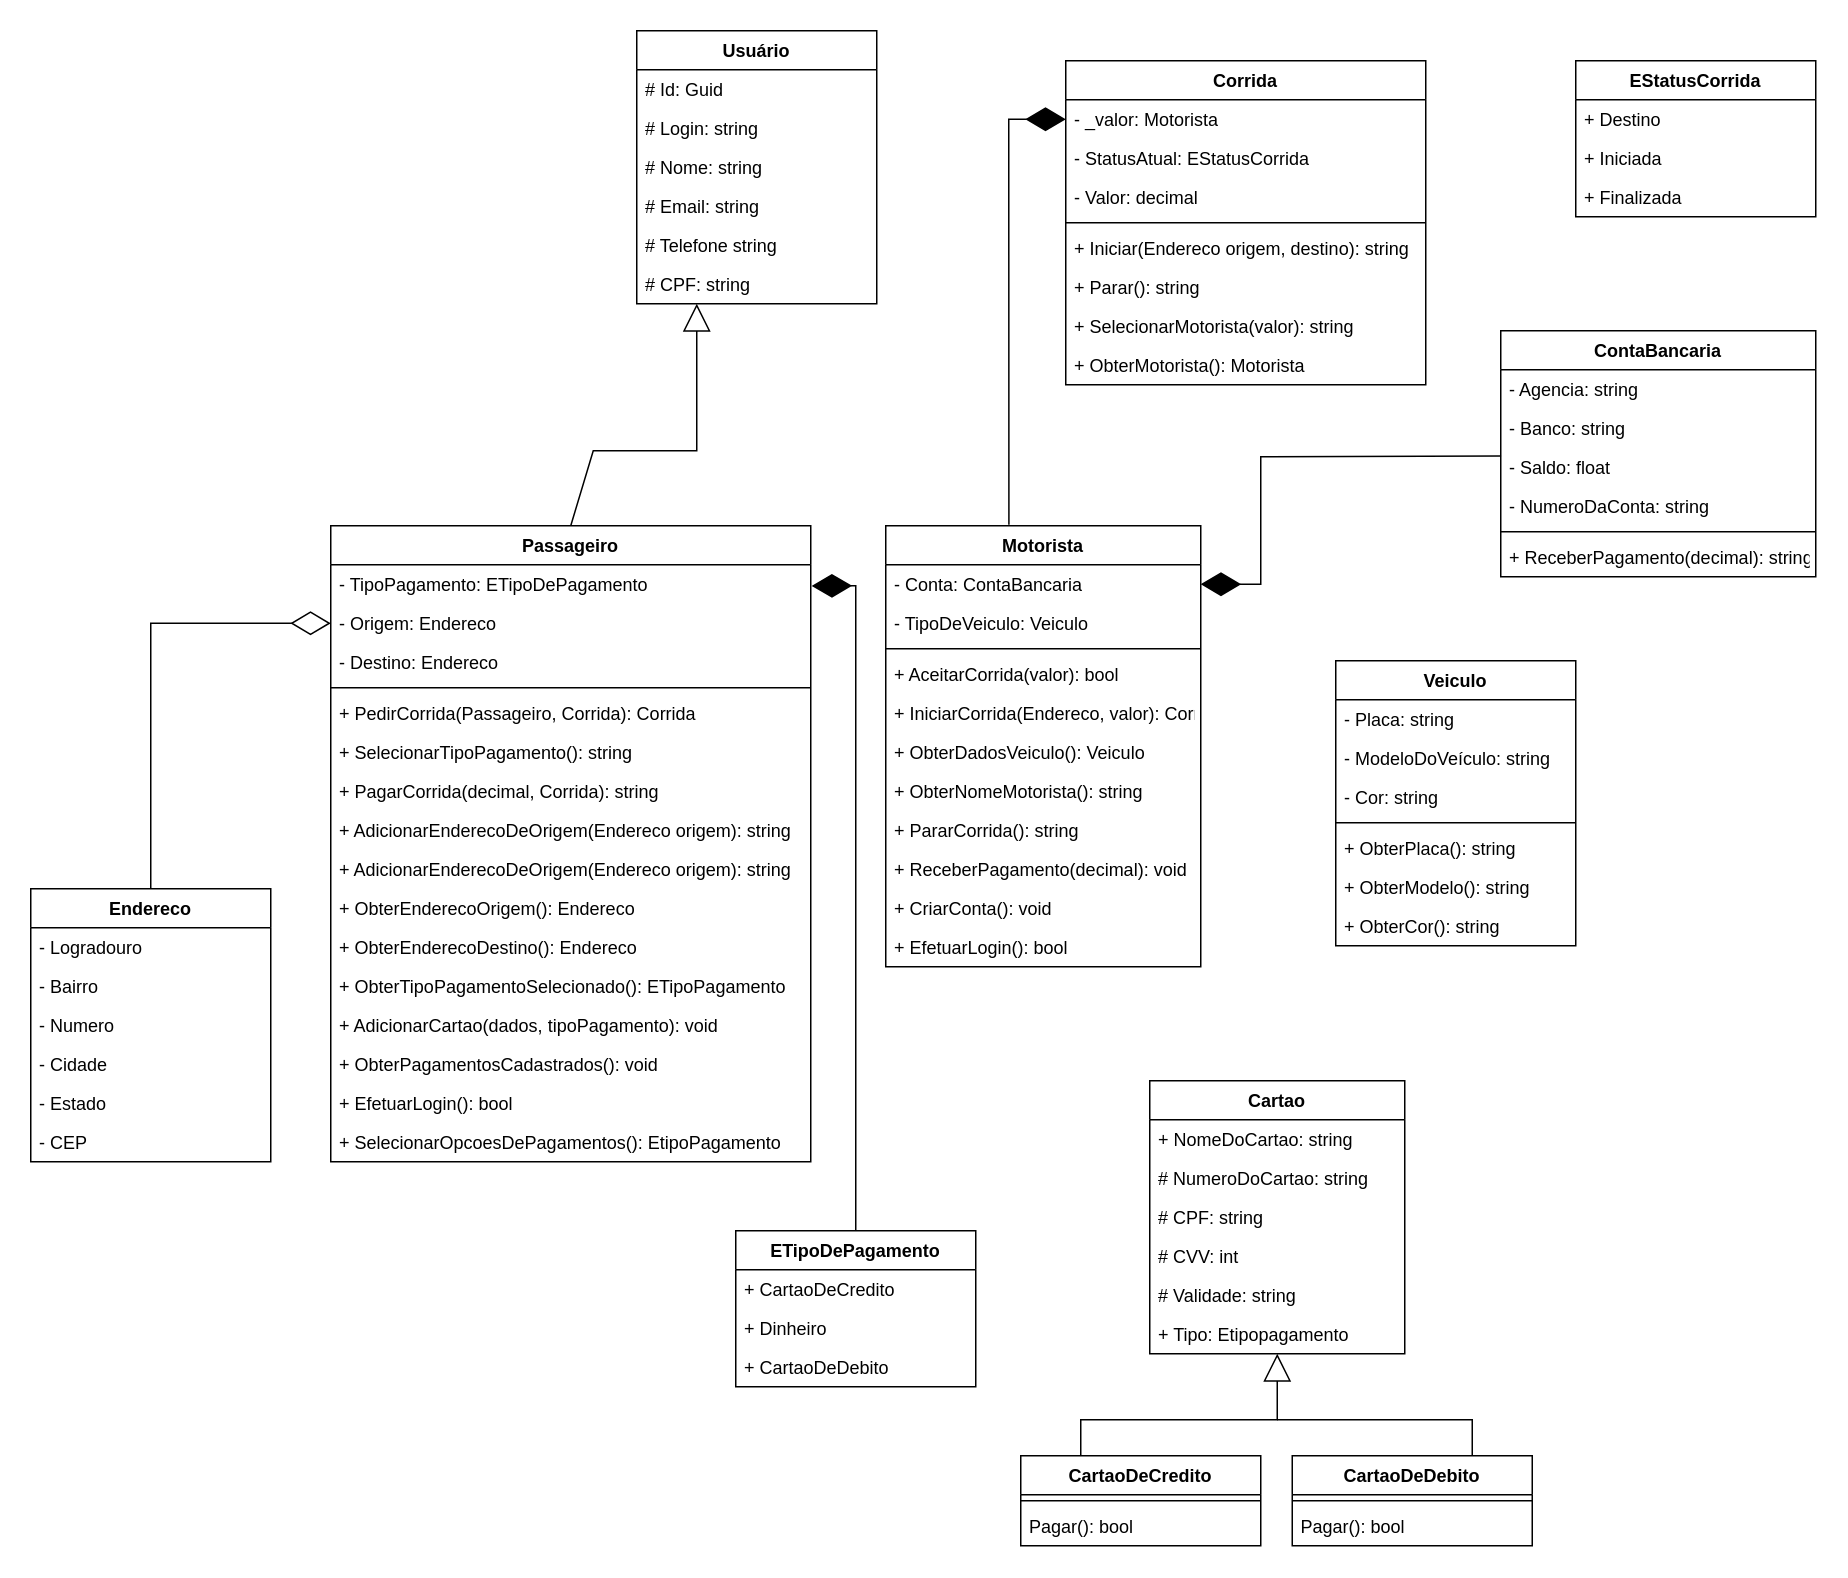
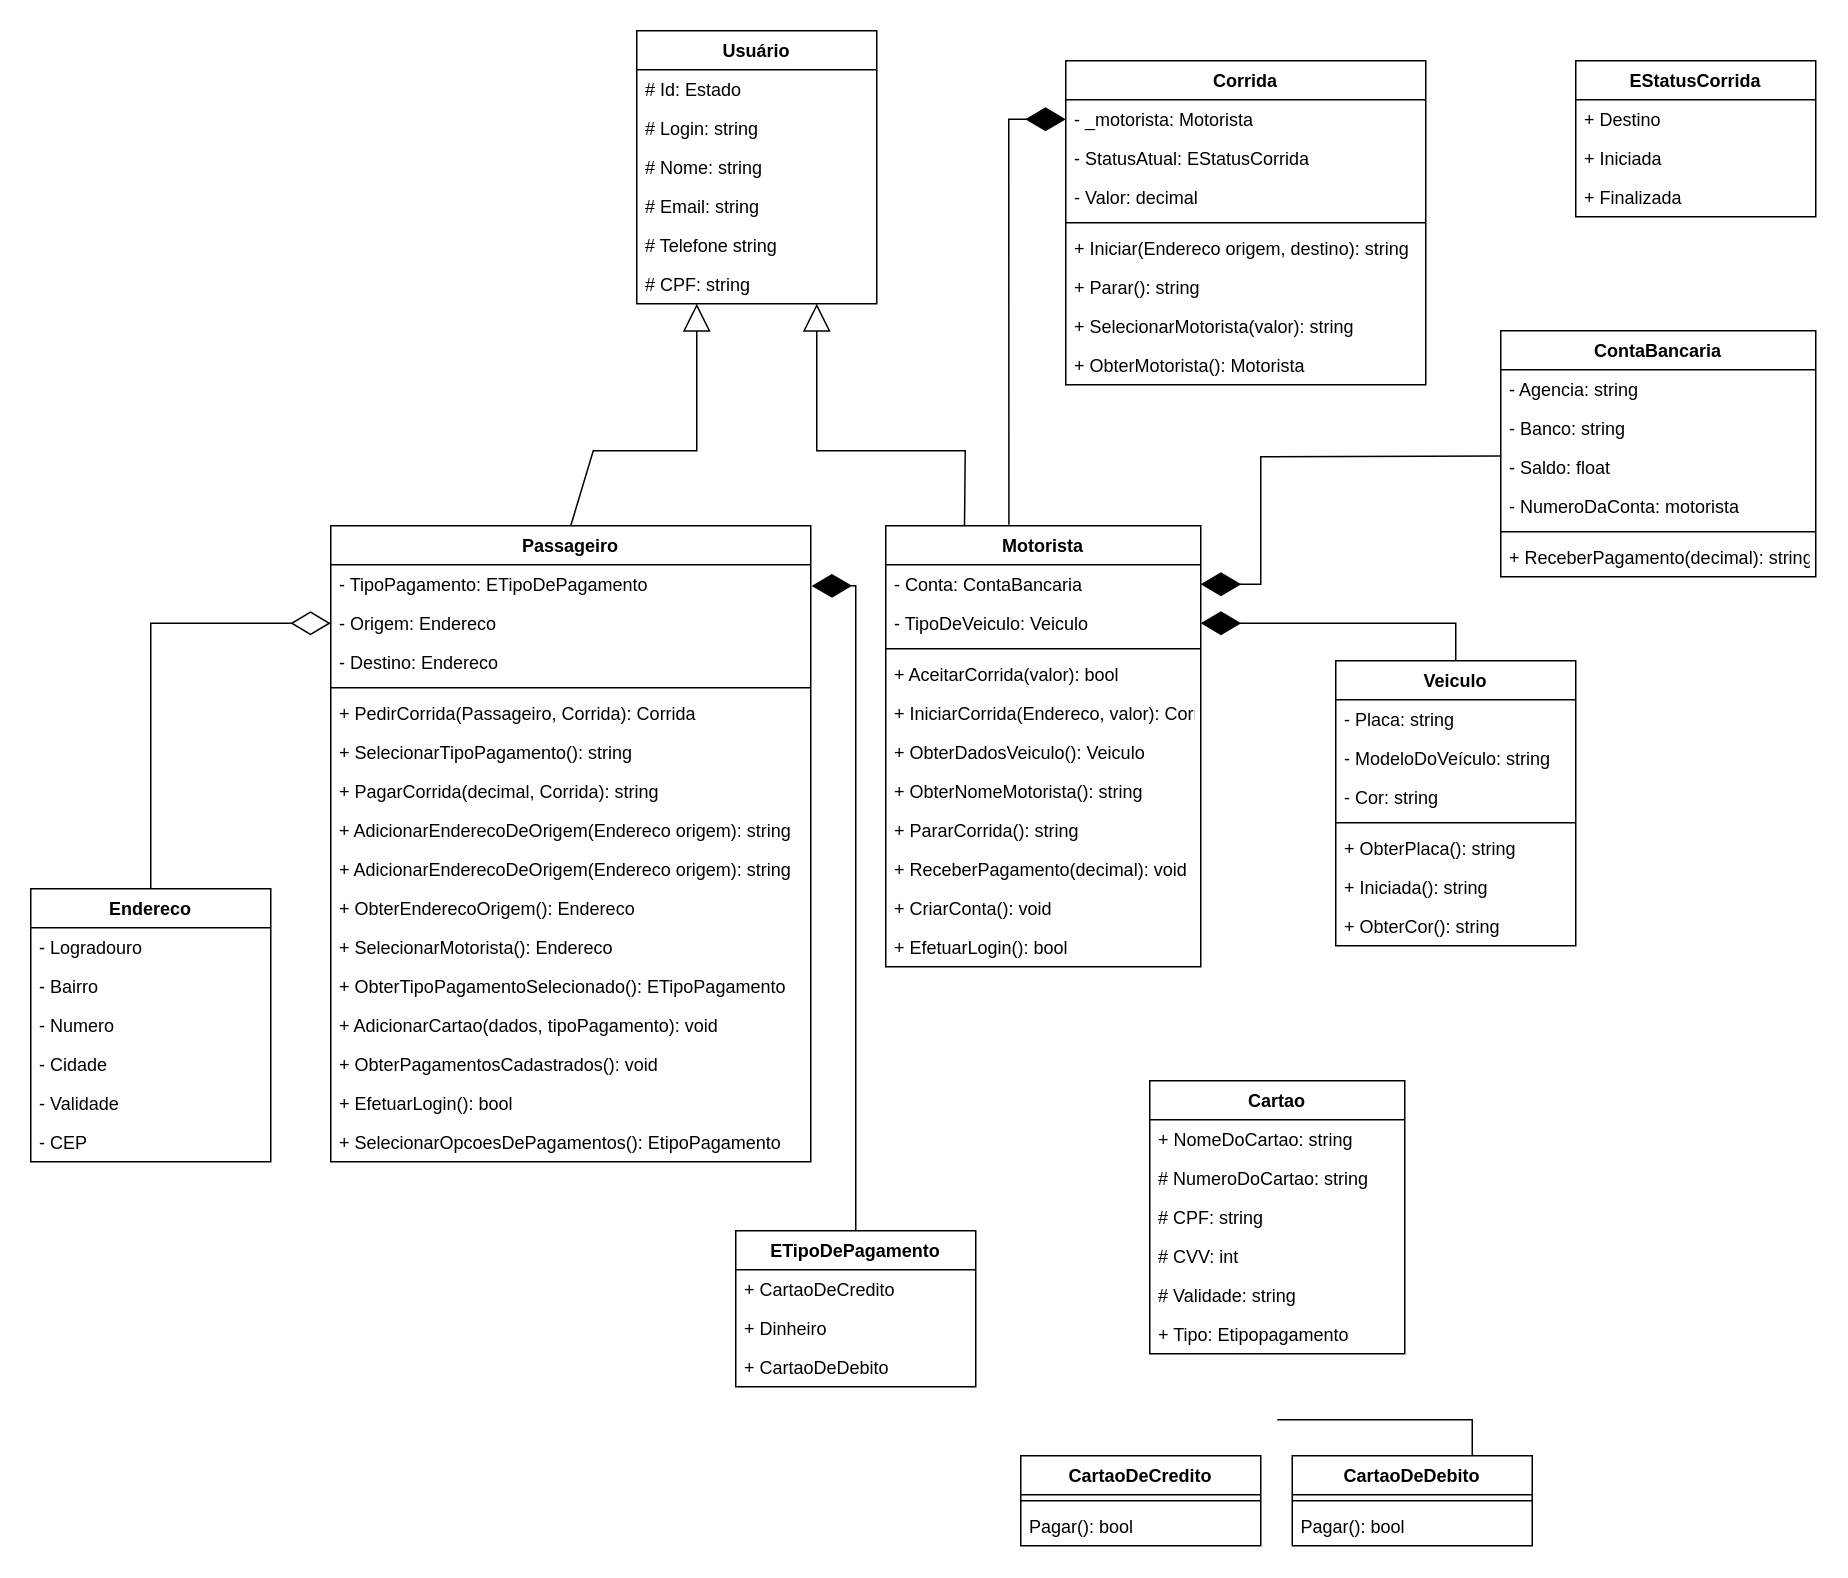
node "# Id: Guid": label "# Id: Guid" -> "# Id: Estado"
node "- _valor: Motorista": label "- _valor: Motorista" -> "- _motorista: Motorista"
edge "Motorista" -> "Usuário": added
node "- NumeroDaConta: string": label "- NumeroDaConta: string" -> "- NumeroDaConta: motorista"
edge "Veiculo" -> "- TipoDeVeiculo: Veiculo": added
node "+ ObterModelo(): string": label "+ ObterModelo(): string" -> "+ Iniciada(): string"
node "+ ObterEnderecoDestino(): Endereco": label "+ ObterEnderecoDestino(): Endereco" -> "+ SelecionarMotorista(): Endereco"
node "- Estado": label "- Estado" -> "- Validade"
edge "CartaoDeCredito" -> "Cartao": removed
